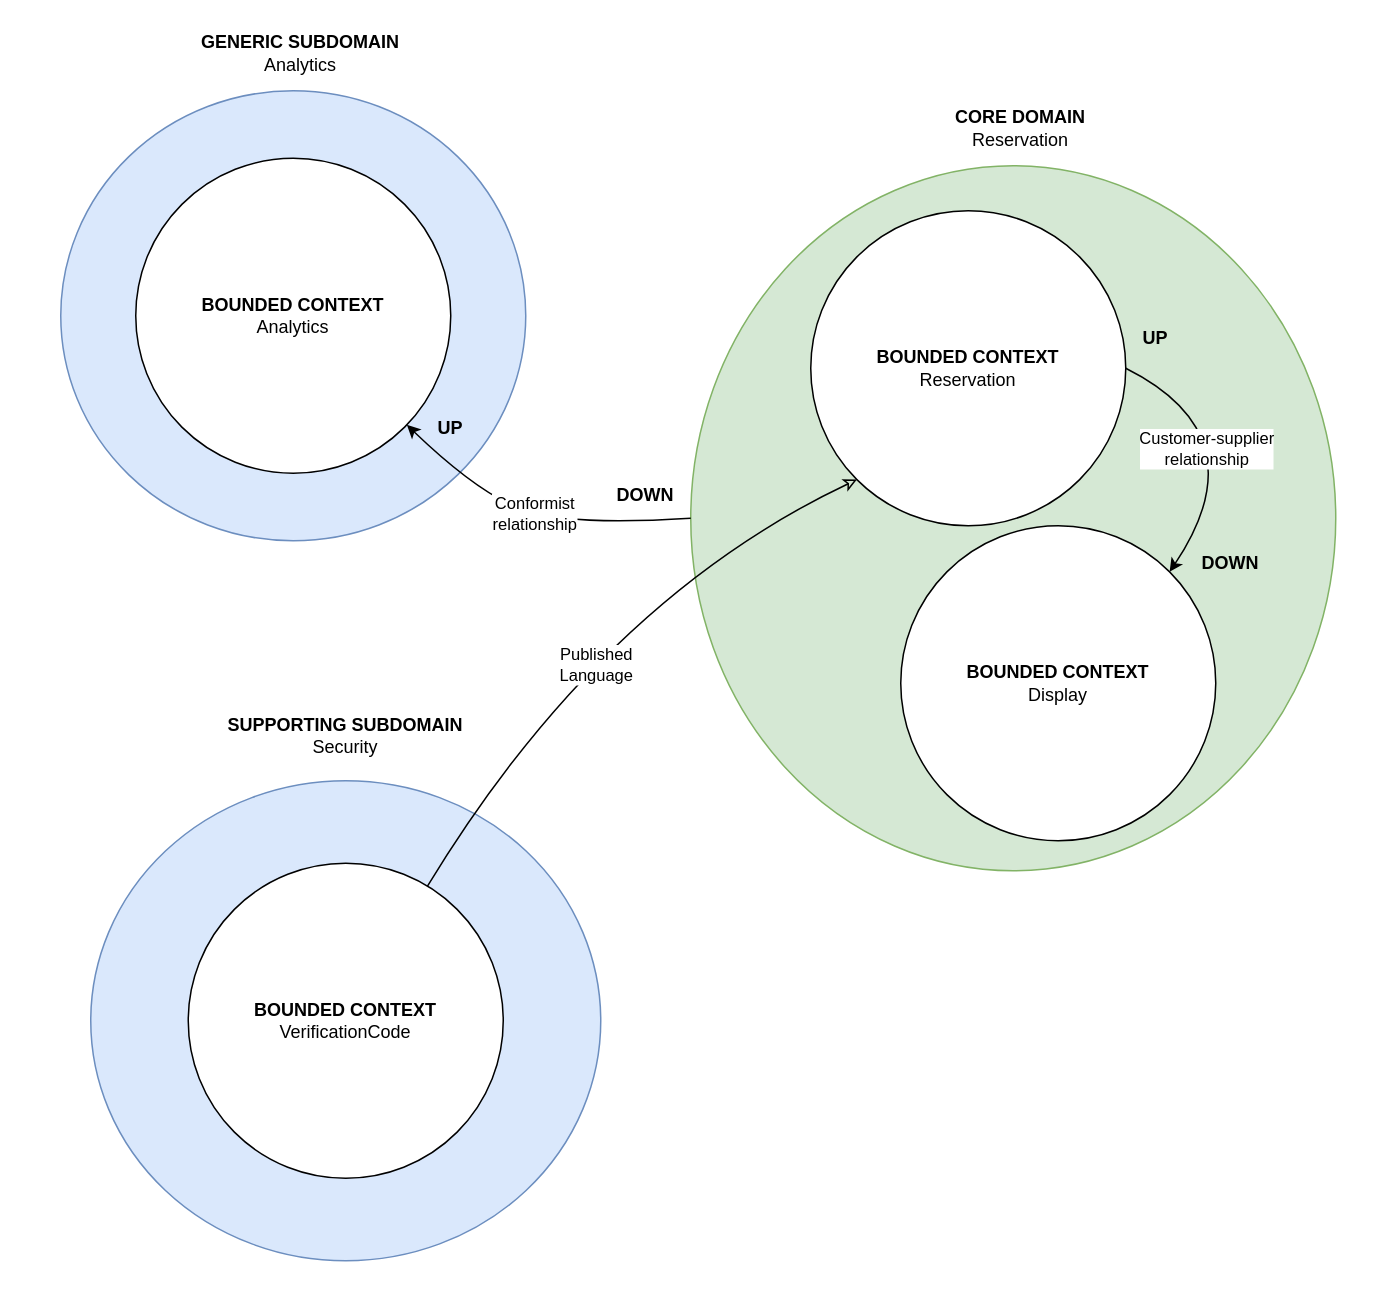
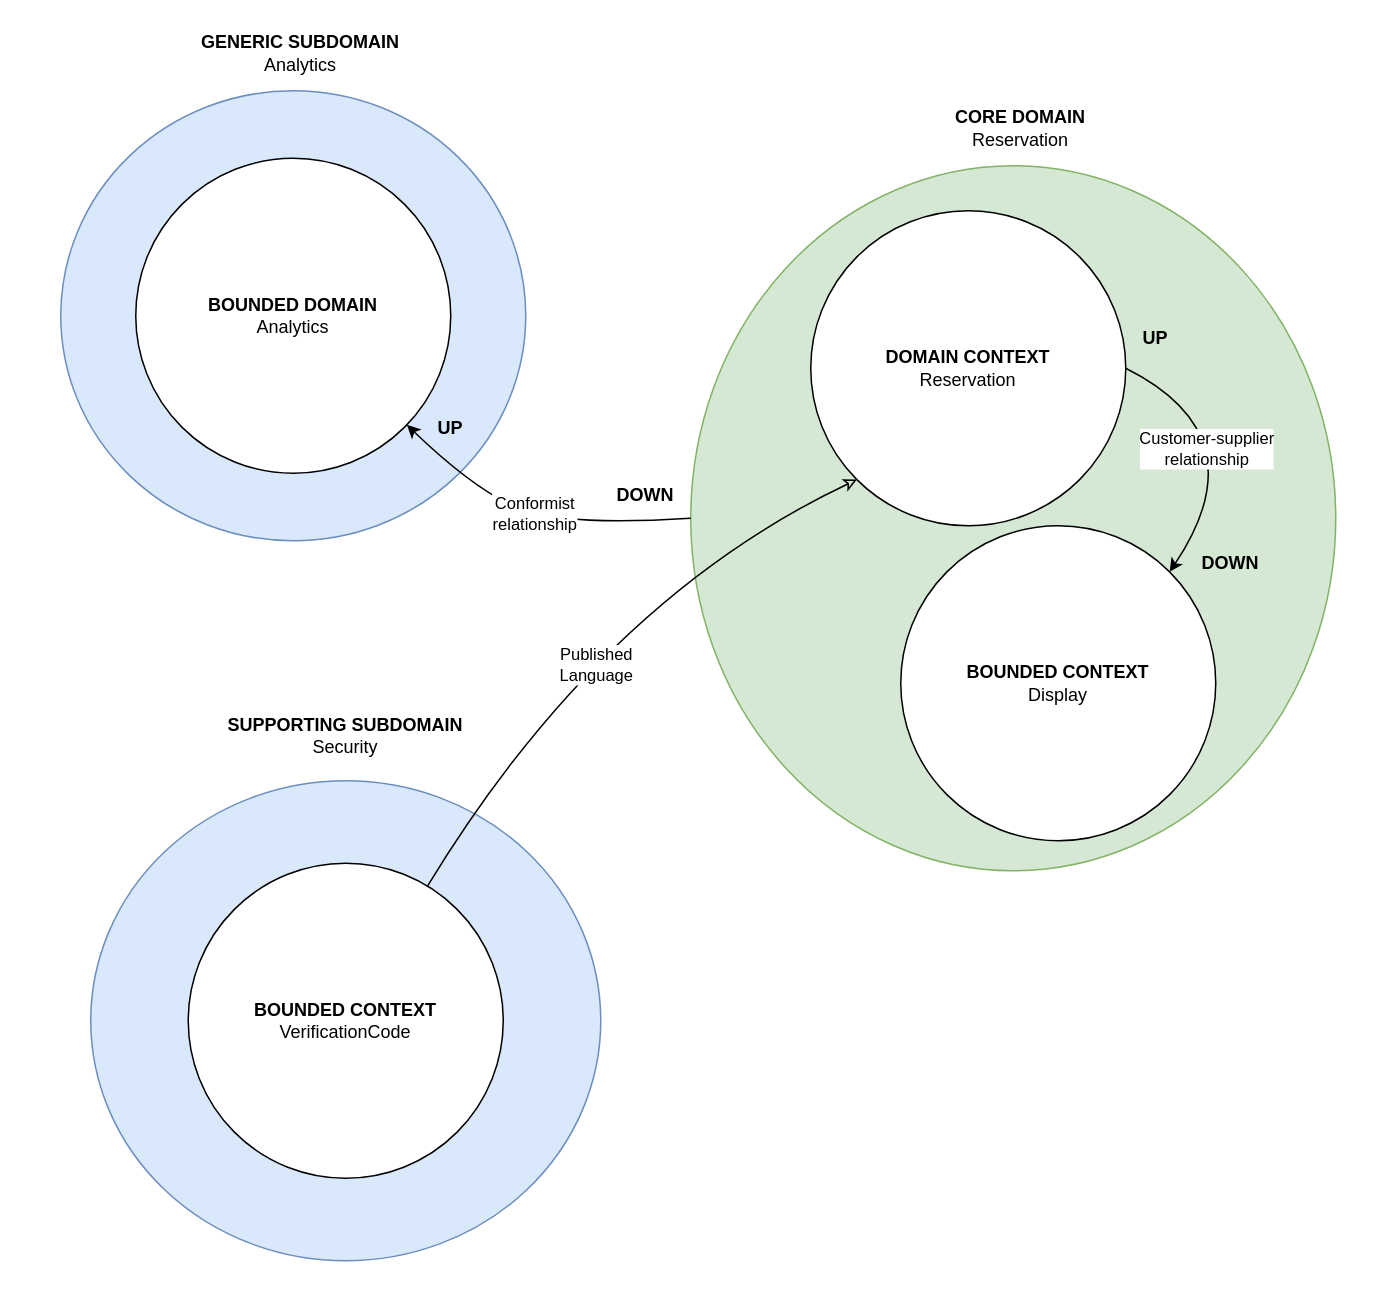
node "BOUNDED CONTEXT Analytics": label "BOUNDED CONTEXT Analytics" -> "BOUNDED DOMAIN Analytics"
node "BOUNDED CONTEXT Reservation": label "BOUNDED CONTEXT Reservation" -> "DOMAIN CONTEXT Reservation"
